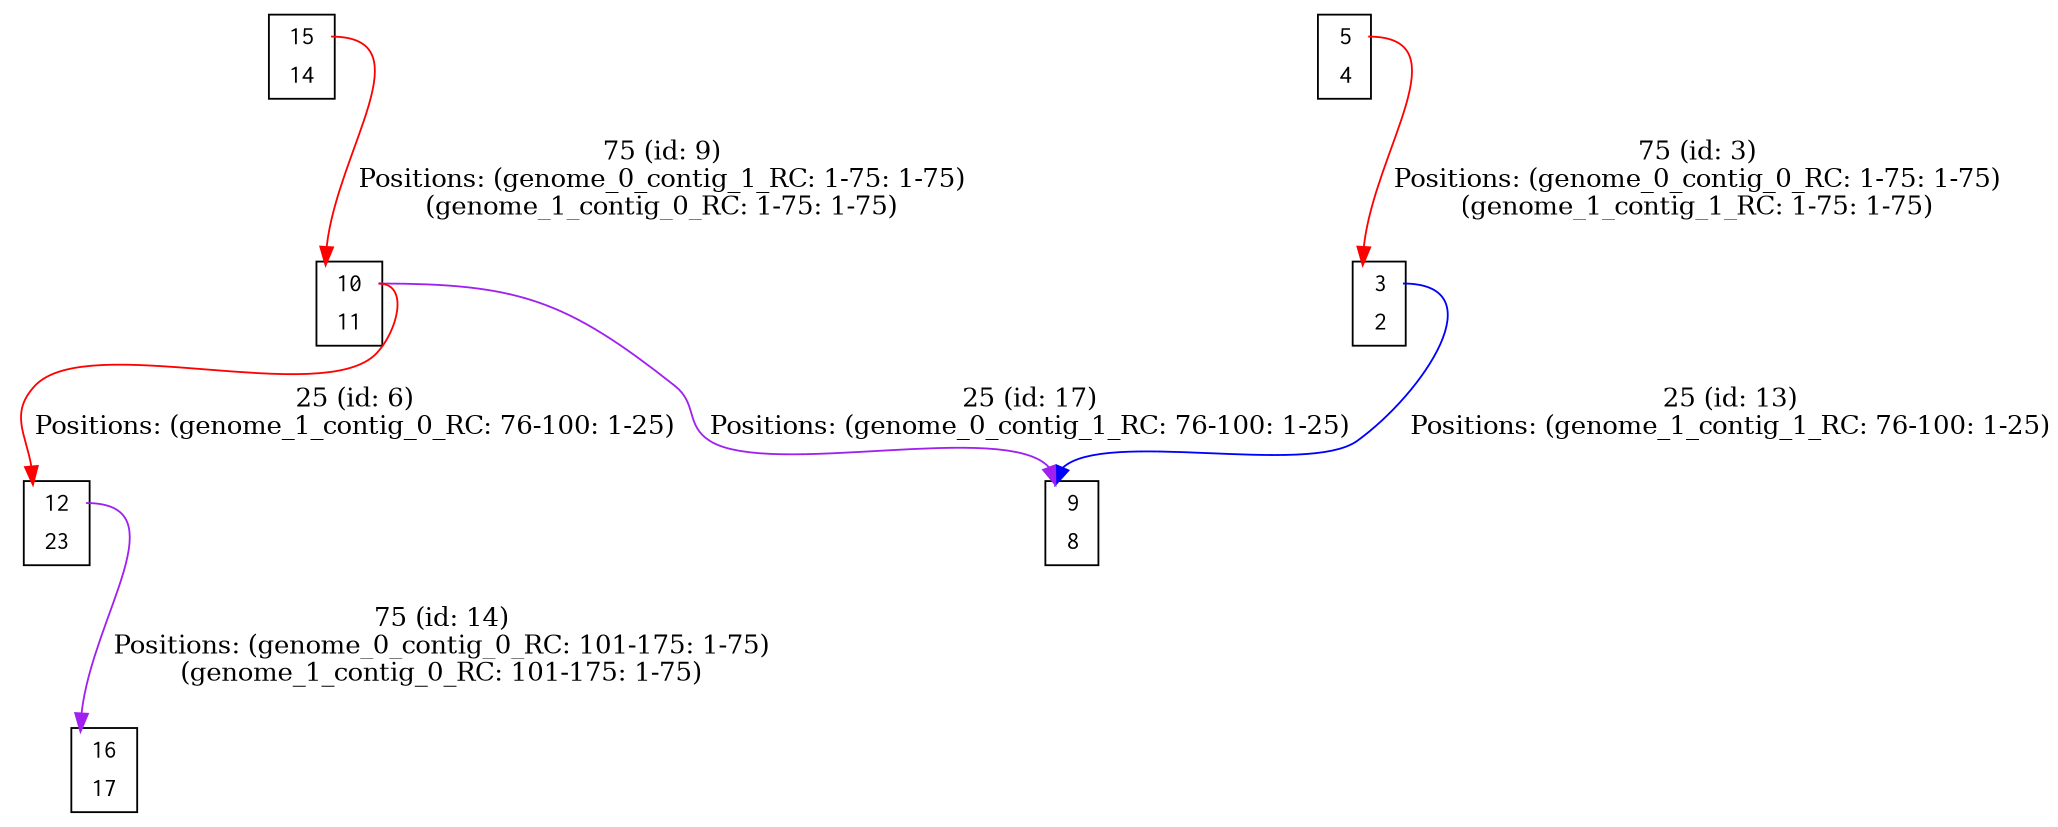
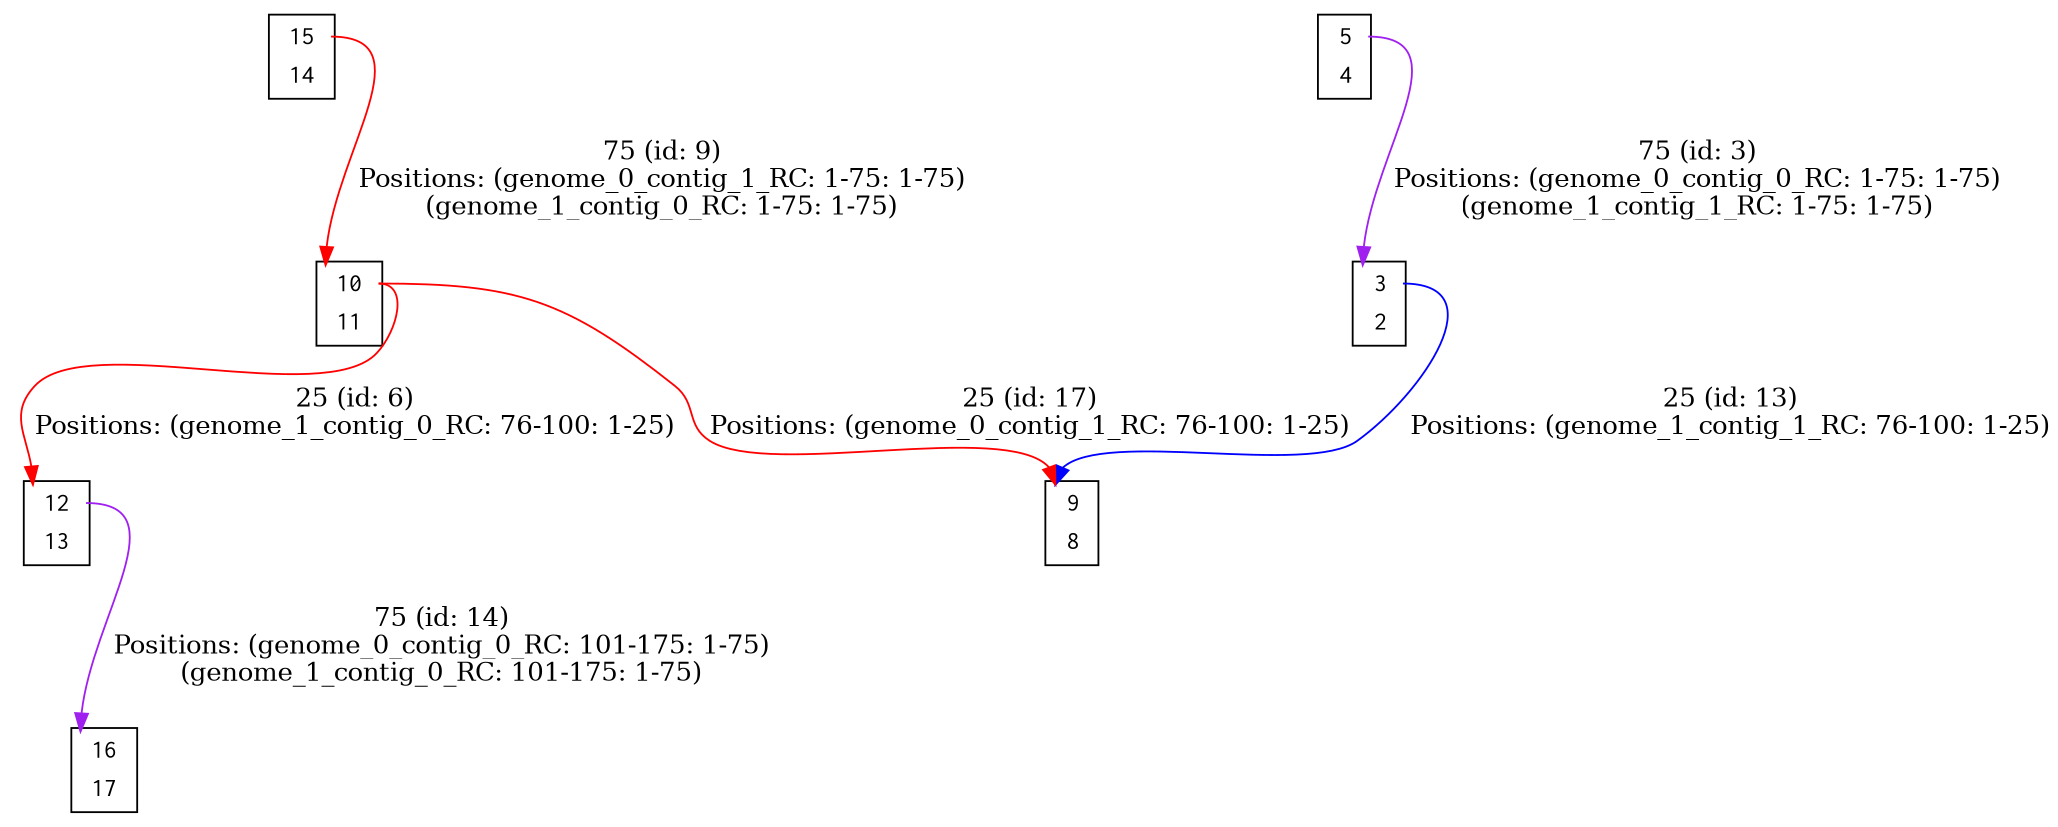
edge "5" -> "3": color red -> purple
edge "10" -> "9": color purple -> red
node "12": text "23" -> "13"
